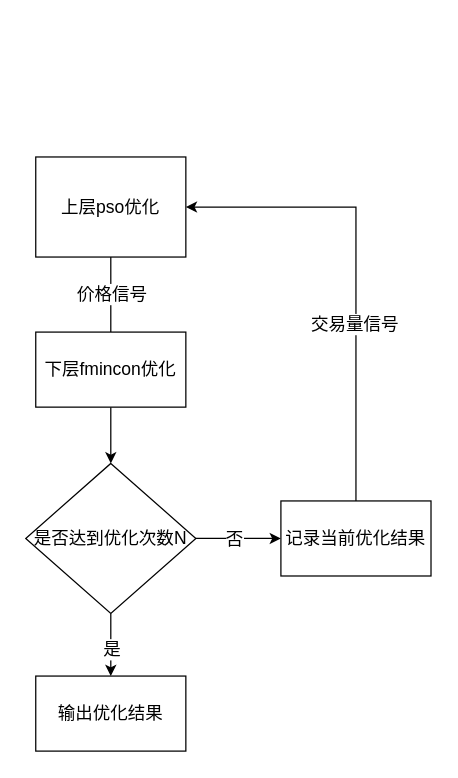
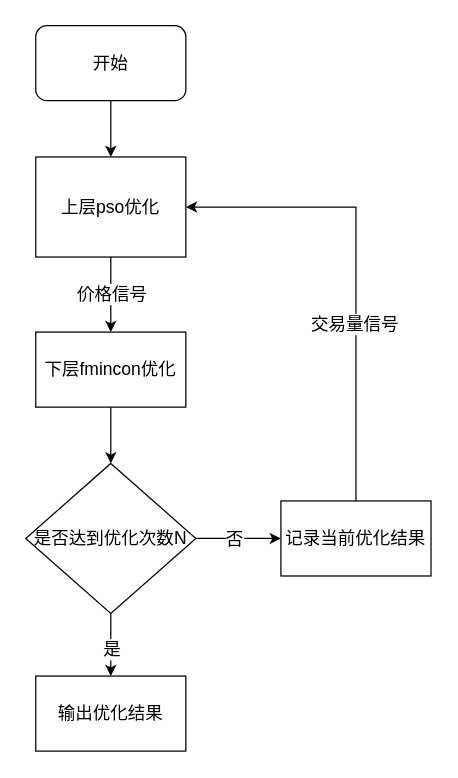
node "开始": added
edge "开始" -> "上层pso优化": added
edge "上层pso优化" -- "下层fmincon优化": arrowhead none -> classic
